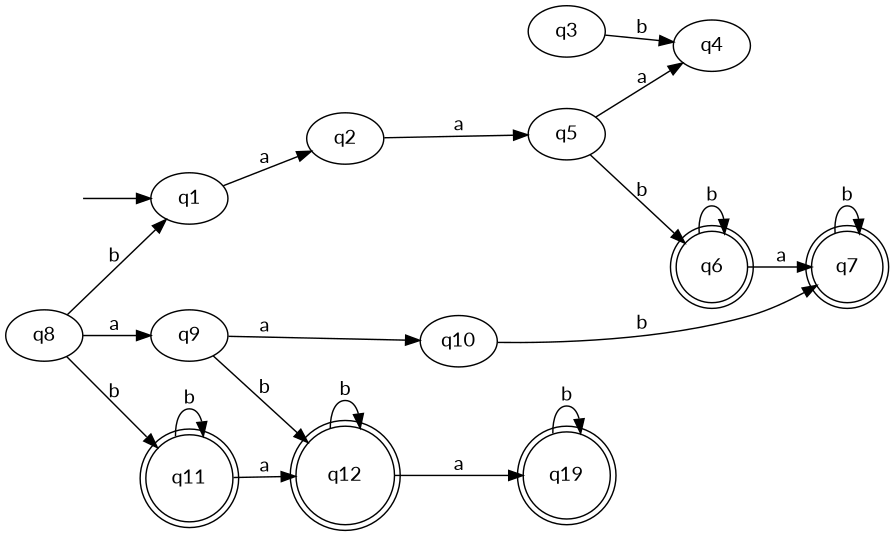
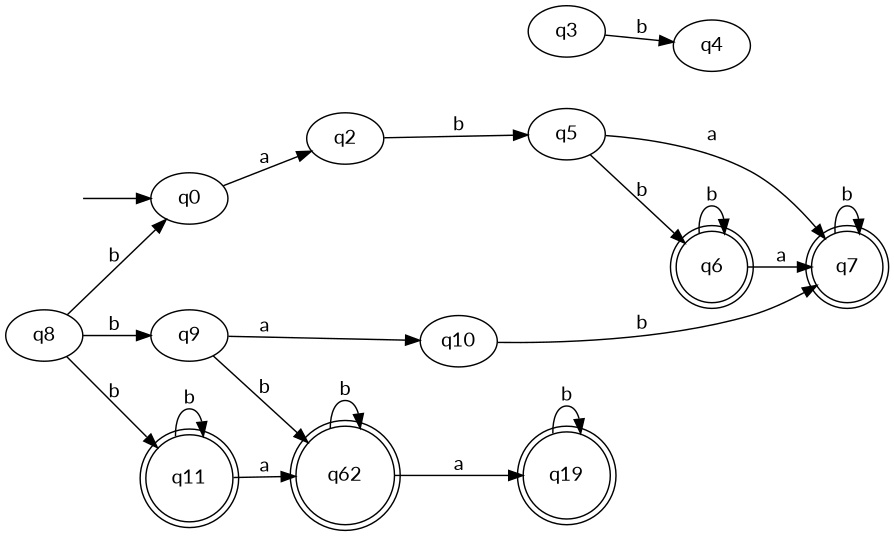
edge "q5" -> "q4": now "q5" -> "q7"
edge "q2" -> "q5": label "a" -> "b"
node "q1": label "q1" -> "q0"
edge "q8" -> "q9": label "a" -> "b"
node "q12": label "q12" -> "q62"
